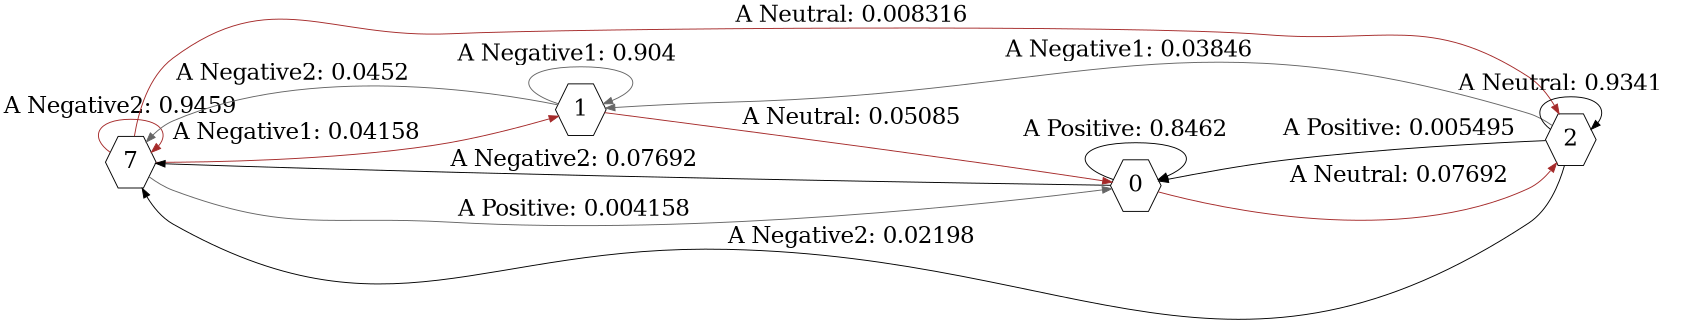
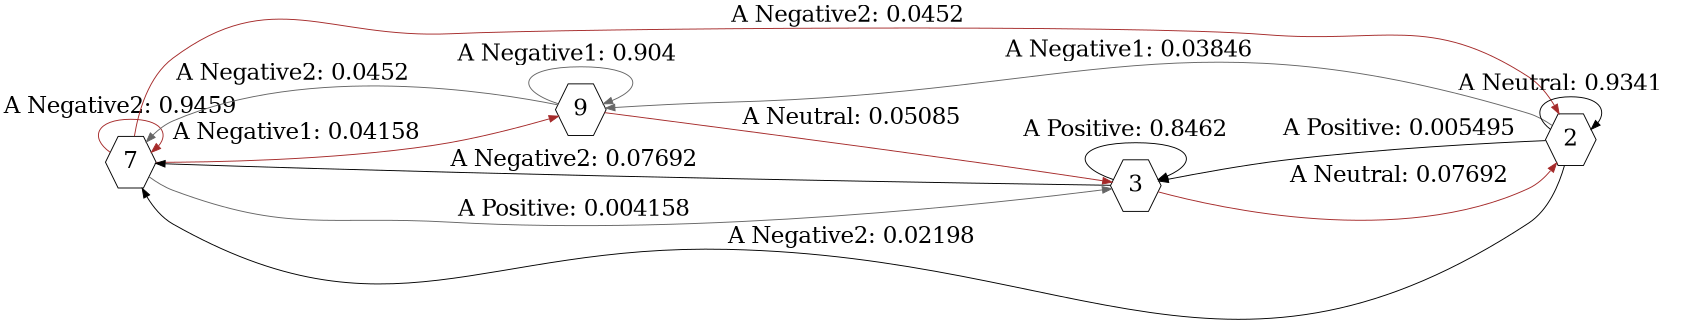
edge "7" -> "2": label "A Neutral: 0.008316  " -> "A Negative2: 0.0452   "
node "1": label "1" -> "9"
node "0": label "0" -> "3"
